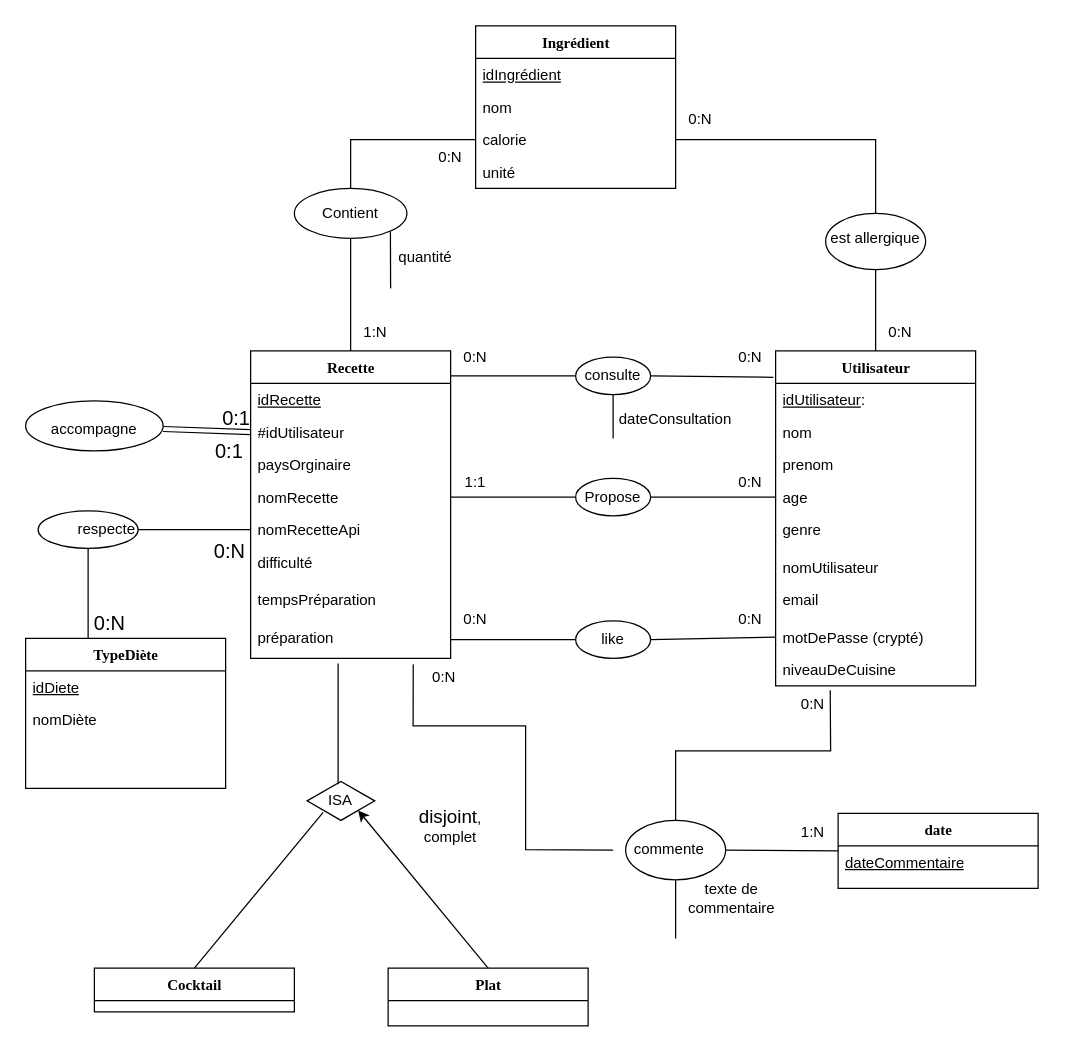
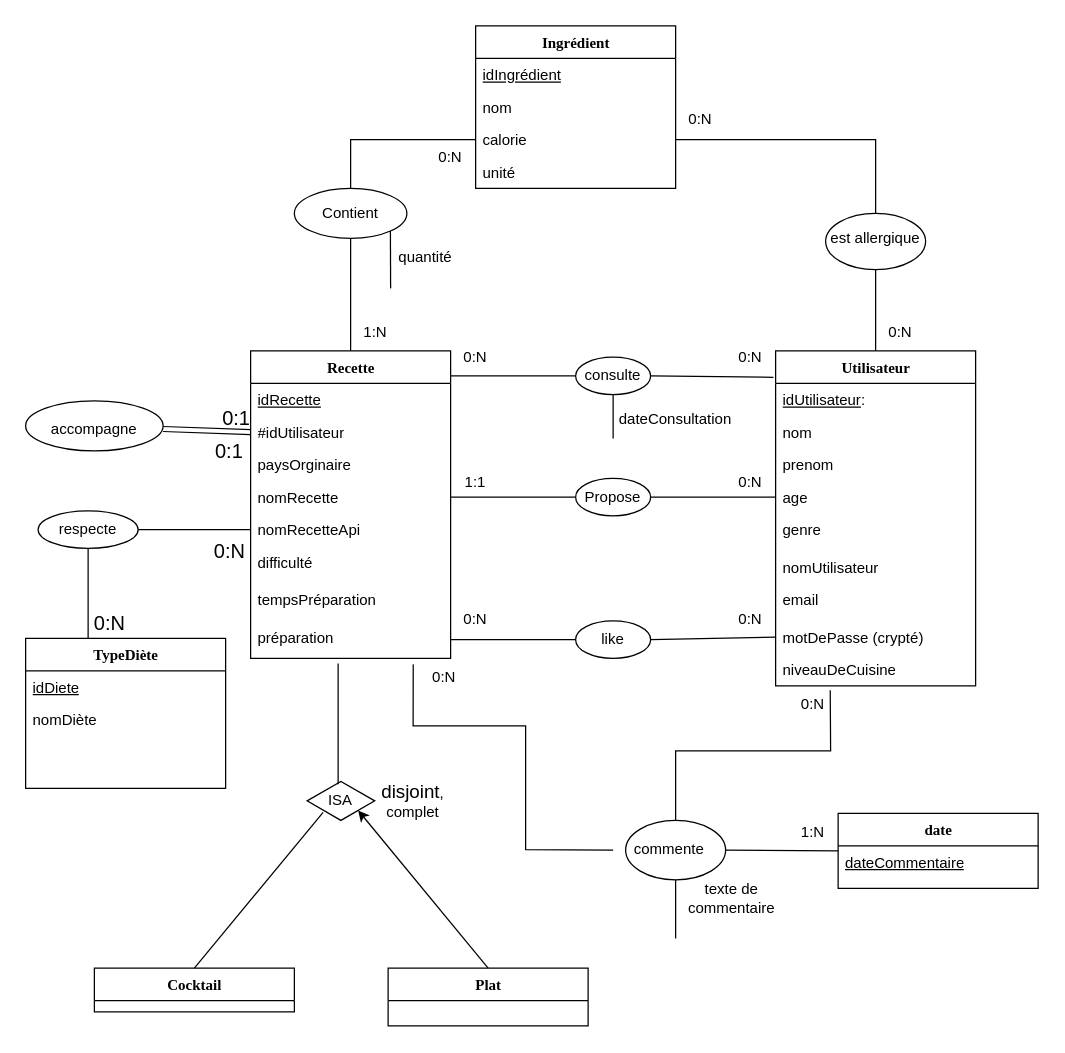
node "respecte": moved (107, 529) -> (88, 529)
node "disjoint, complet": moved (451, 826) -> (413, 801)
